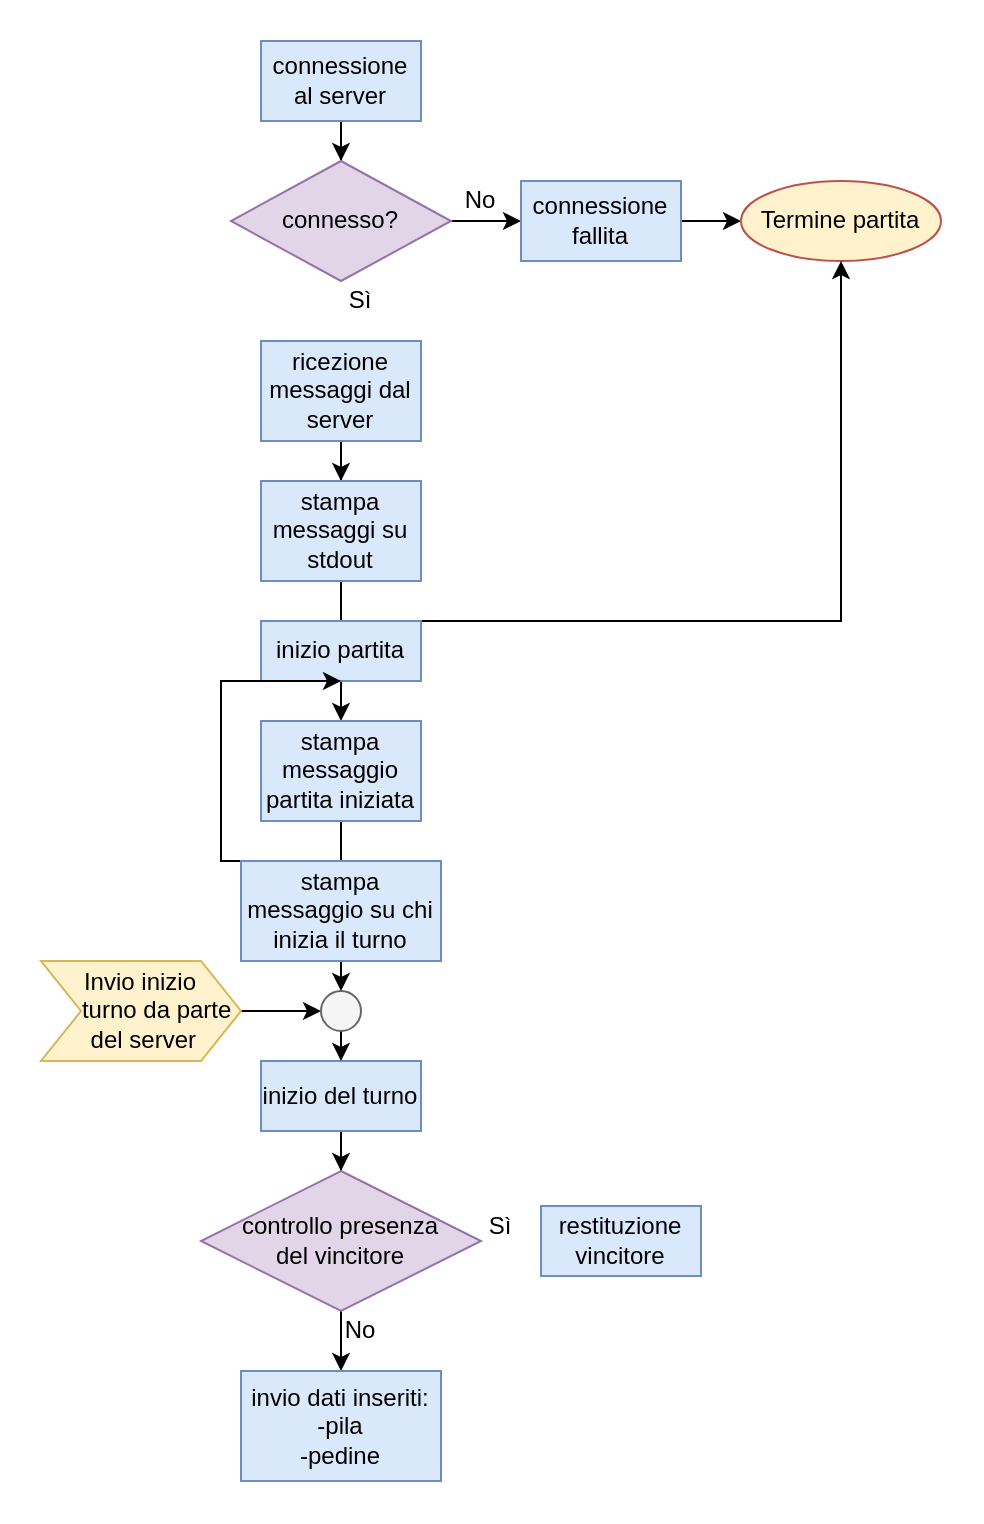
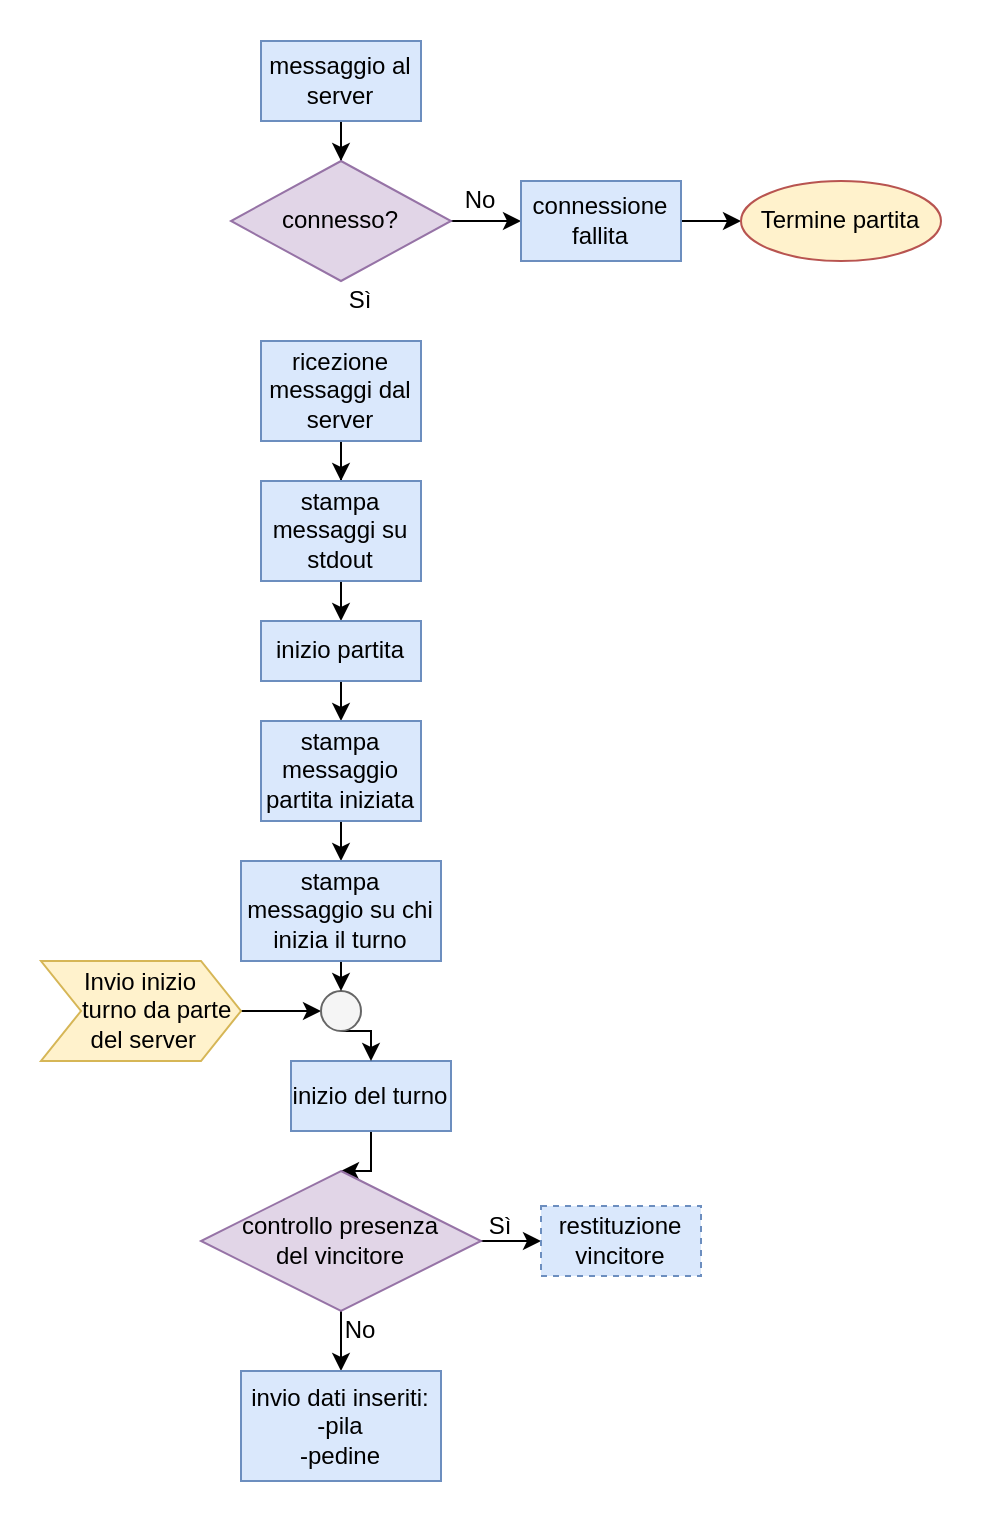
node "connessione al server": label "connessione al server" -> "messaggio al server"
edge "stampa messaggi su stdout" -> "Termine partita": now "stampa messaggi su stdout" -> "inizio partita"
edge "stampa messaggio partita iniziata" -> "inizio partita": now "stampa messaggio partita iniziata" -> "stampa messaggio su chi inizia il turno"
node "inizio del turno": moved (341, 1096) -> (371, 1096)
edge "controllo presenza del vincitore" -> "restituzione vincitore": added
node "restituzione vincitore": style solid -> dashed
